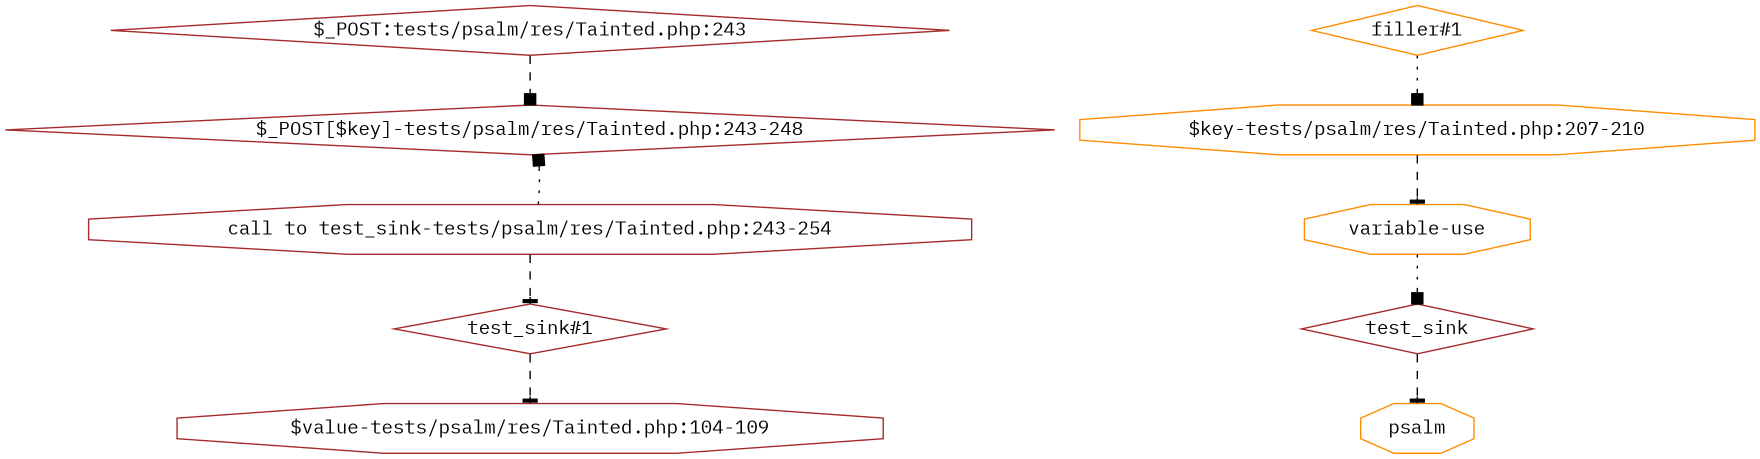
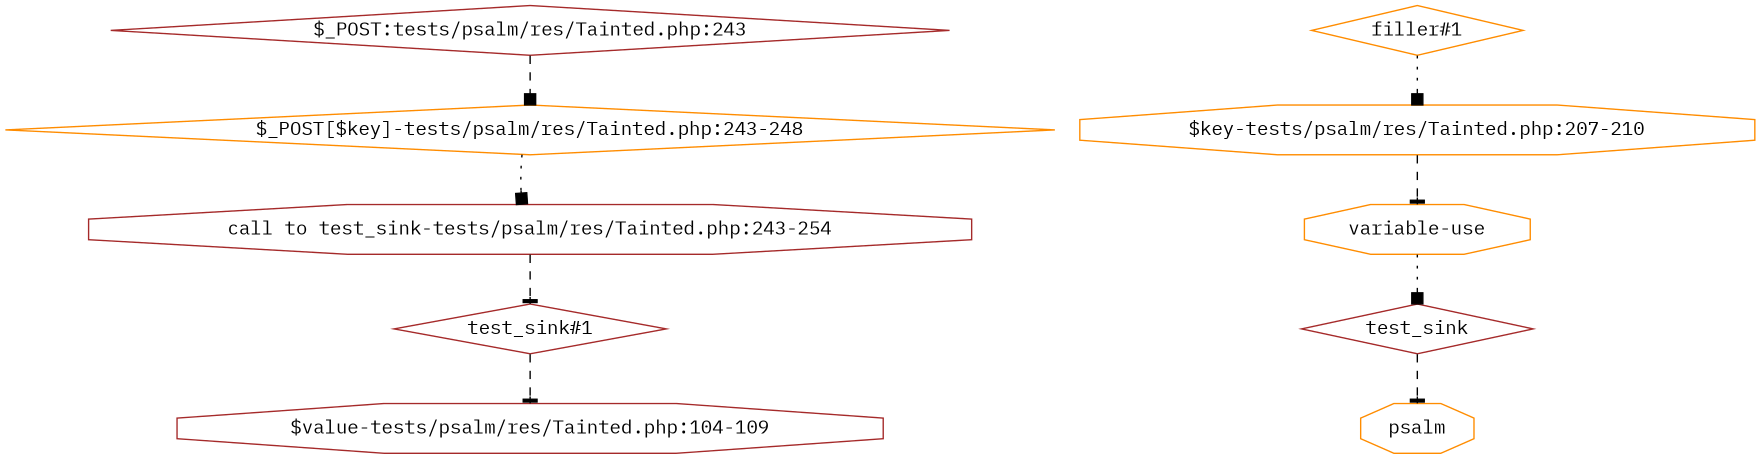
node "$_POST[$key]-tests/psalm/res/Tainted.php:243-248": color brown -> darkorange
edge "call to test_sink-tests/psalm/res/Tainted.php:243-254" -> "$_POST[$key]-tests/psalm/res/Tainted.php:243-248": reversed
